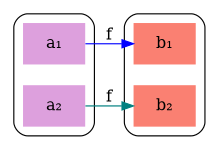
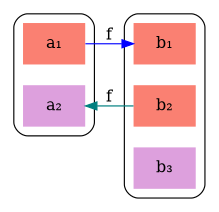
node "a₁": fillcolor plum -> salmon
edge "a₂" -> "b₂": reversed
node "b₃": added
